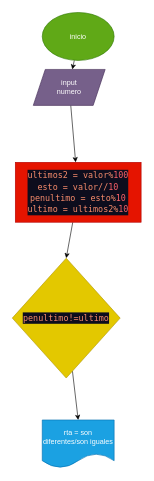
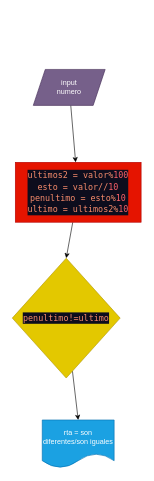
node "inicio": removed
edge "inicio" -> "input numero": removed
